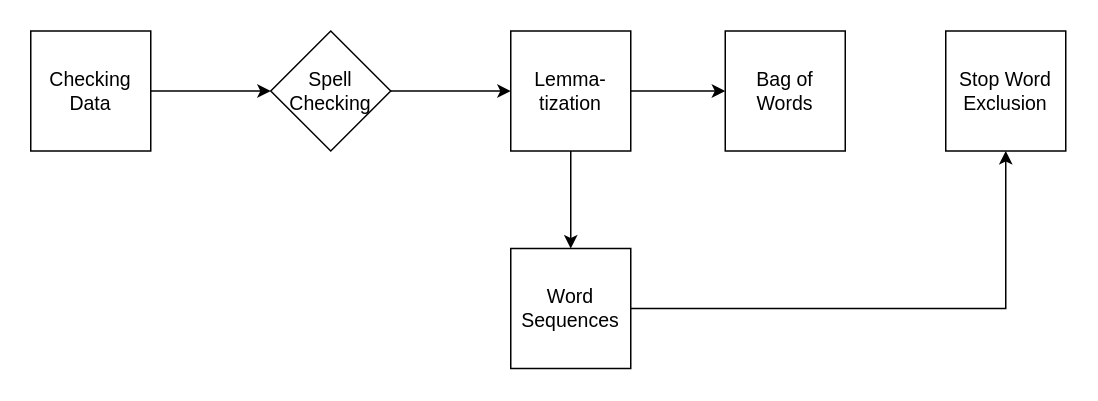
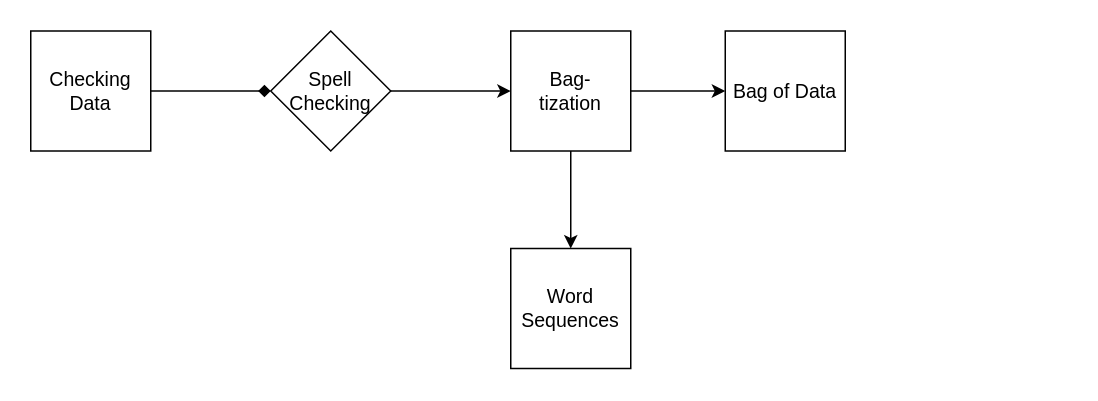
edge "Checking Data" -> "Spell Checking": arrowhead classic -> diamond
node "Lemma- tization": label "Lemma- tization" -> "Bag- tization"
node "Bag of Words": label "Bag of Words" -> "Bag of Data"
node "Stop Word Exclusion": removed
edge "Word Sequences" -> "Stop Word Exclusion": removed
